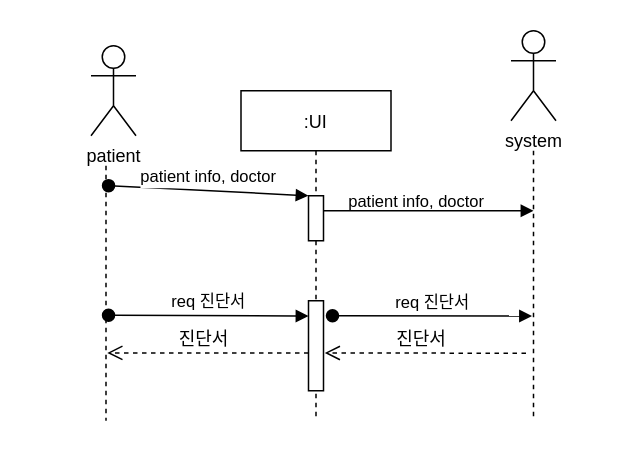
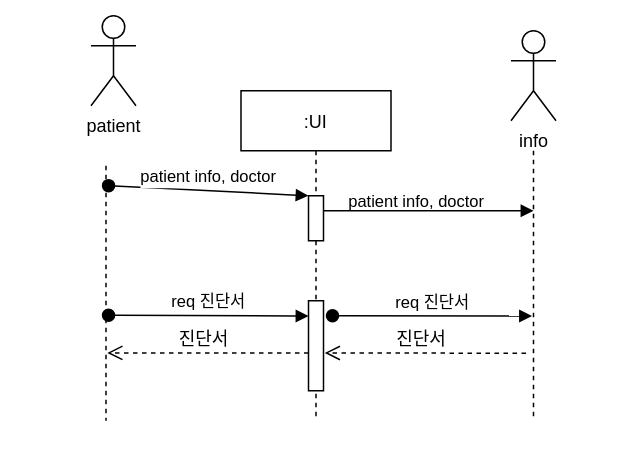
node "patient": moved (113, 91) -> (113, 61)
node "system": label "system" -> "info"
